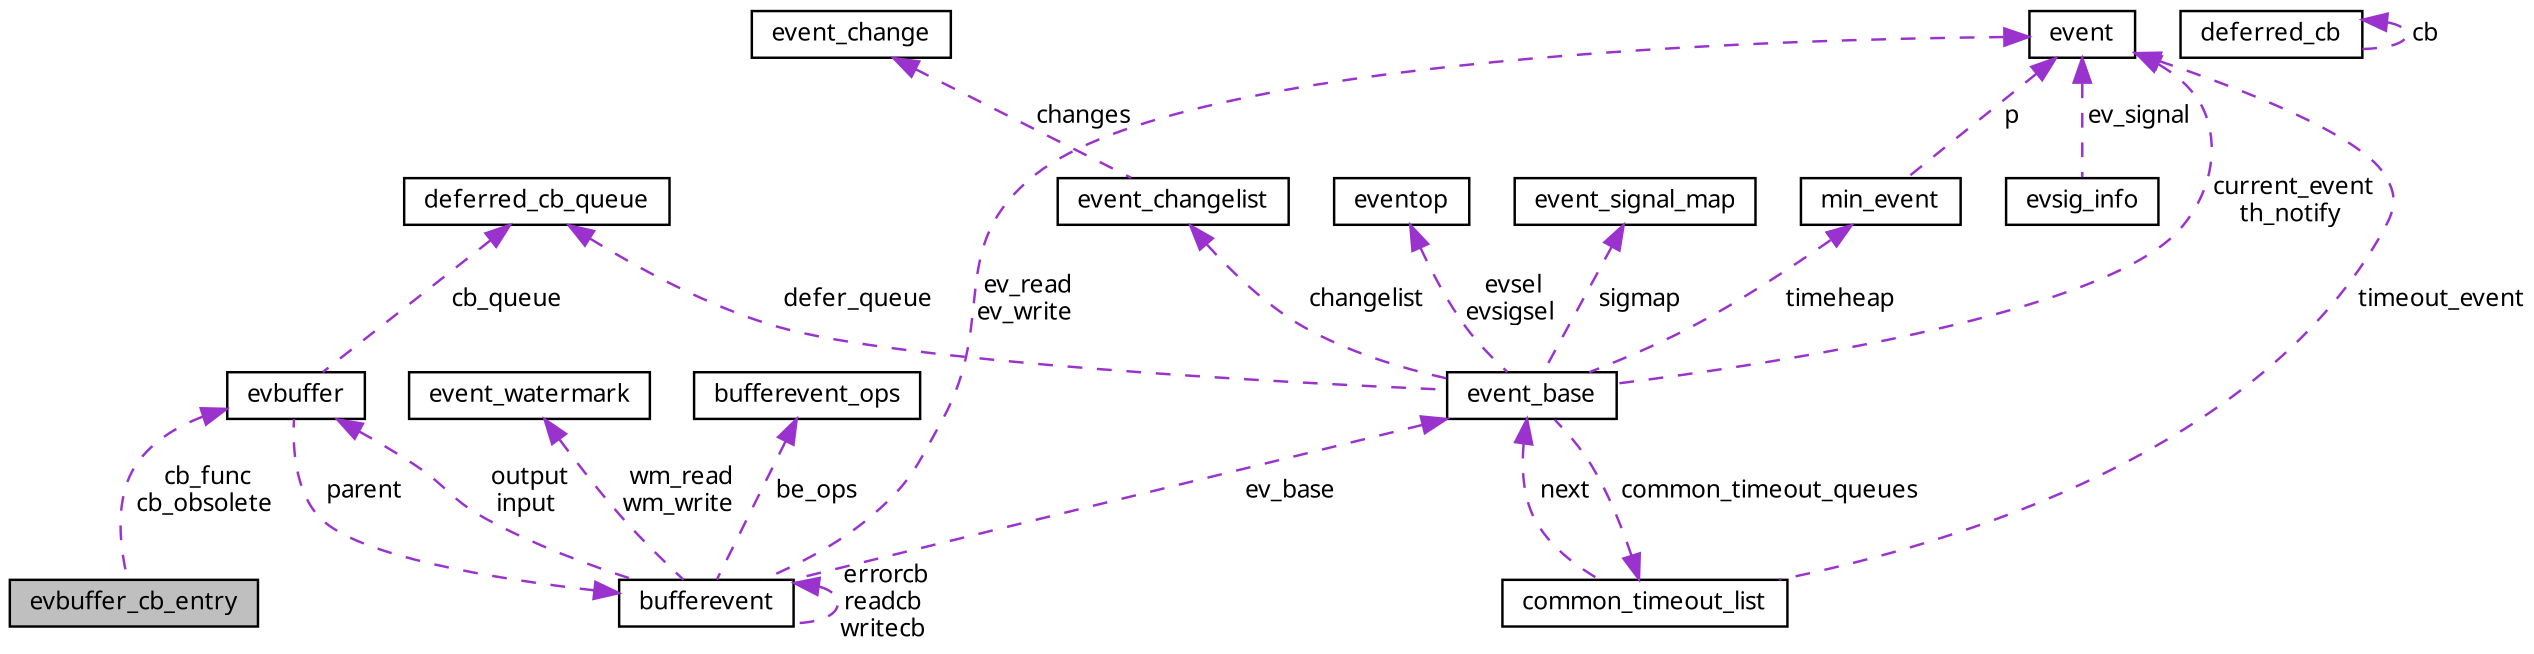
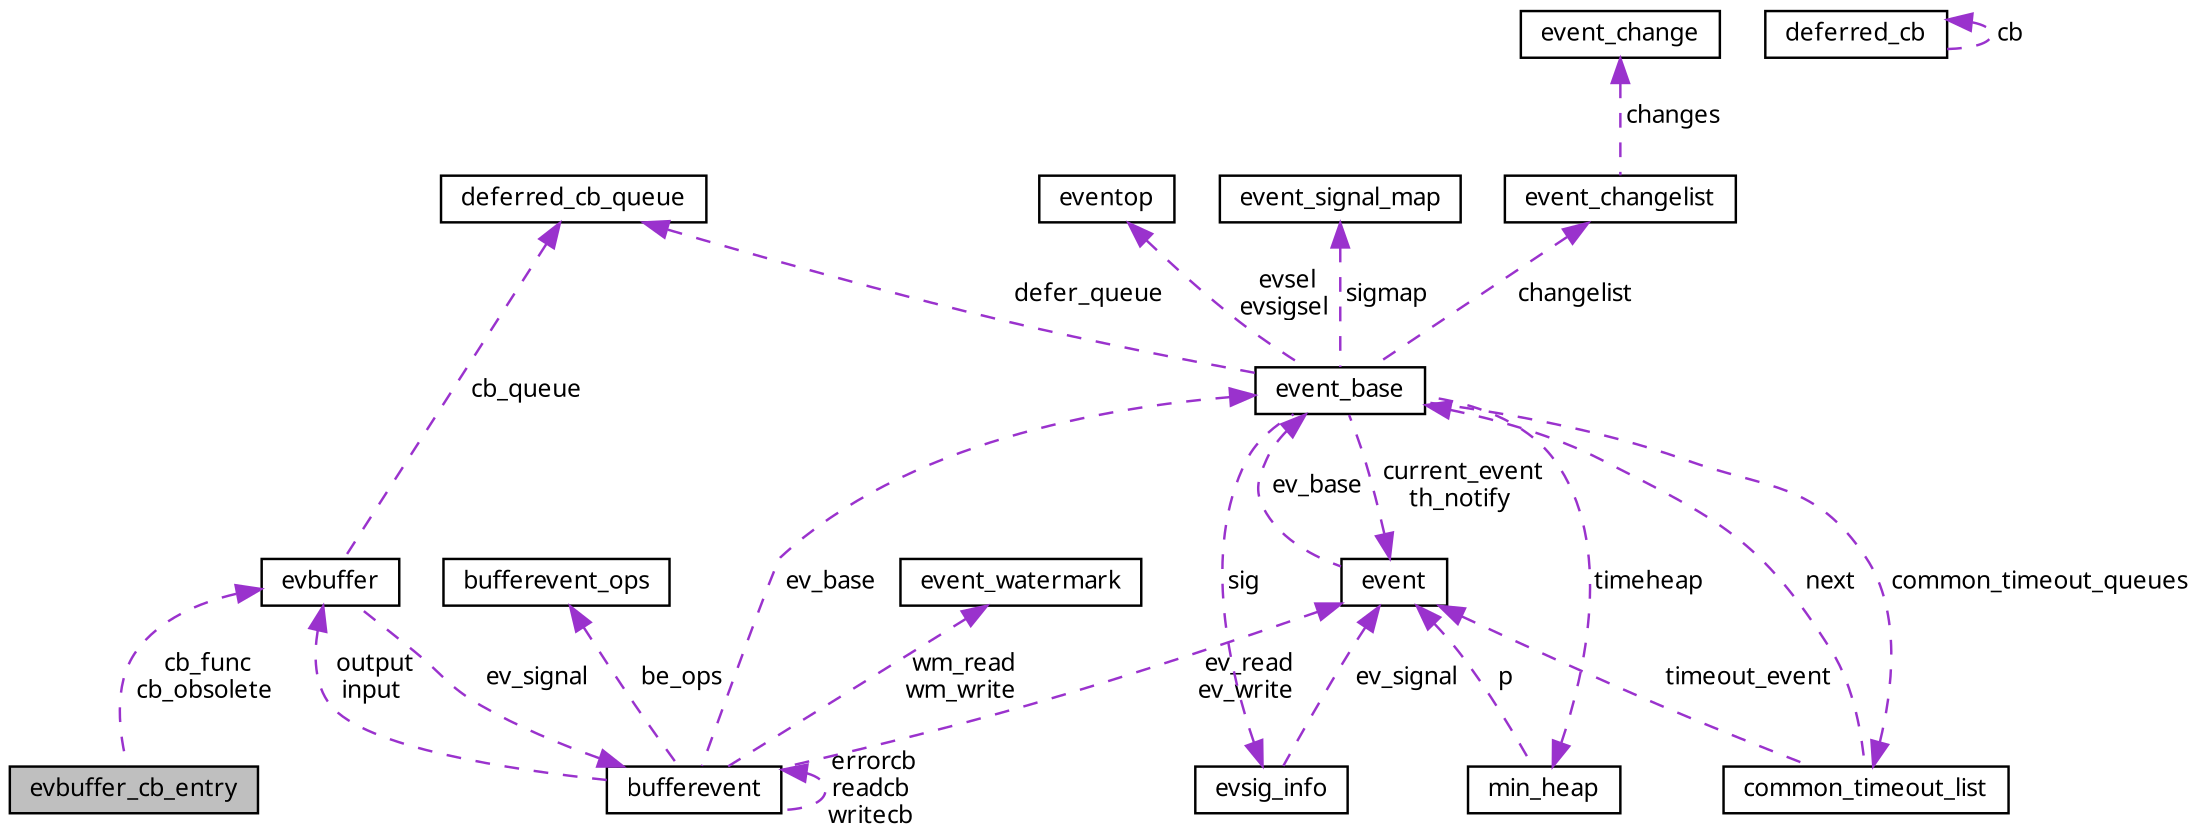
node "min_event": label "min_event" -> "min_heap"
edge "evbuffer" -> "bufferevent": label " parent" -> " ev_signal"
edge "event" -> "event_base": added, label "ev_base"
edge "event_base" -> "evsig_info": added, label "sig"
